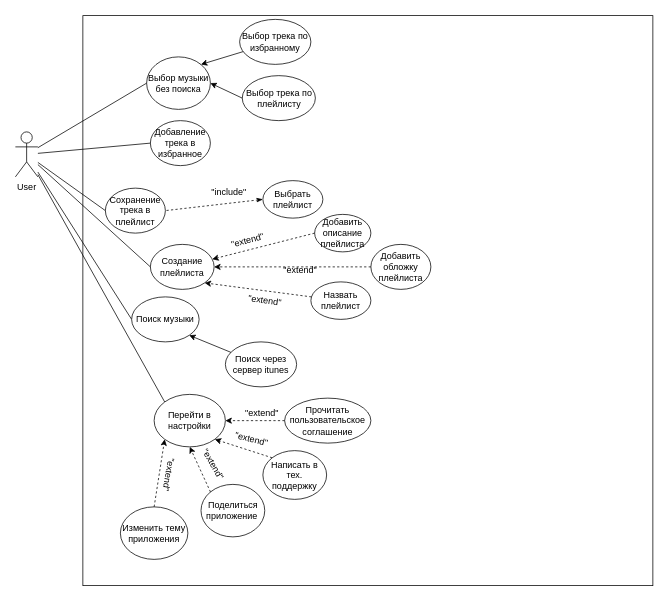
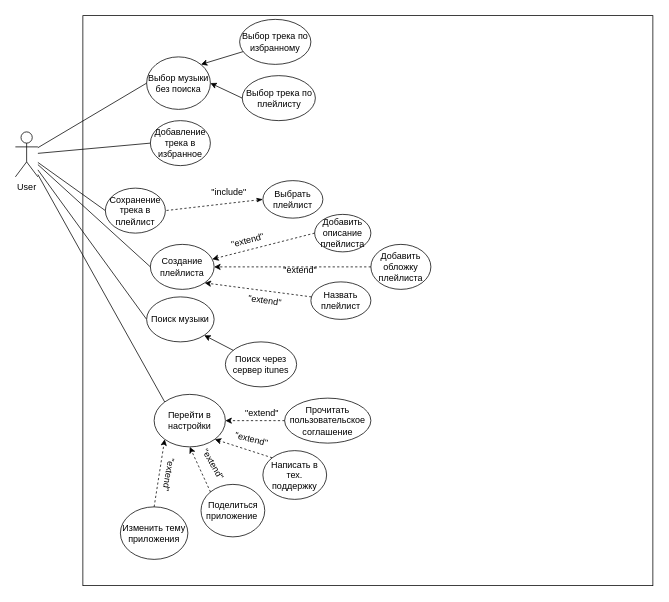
node "Поиск музыки": moved (165, 319) -> (180, 319)
